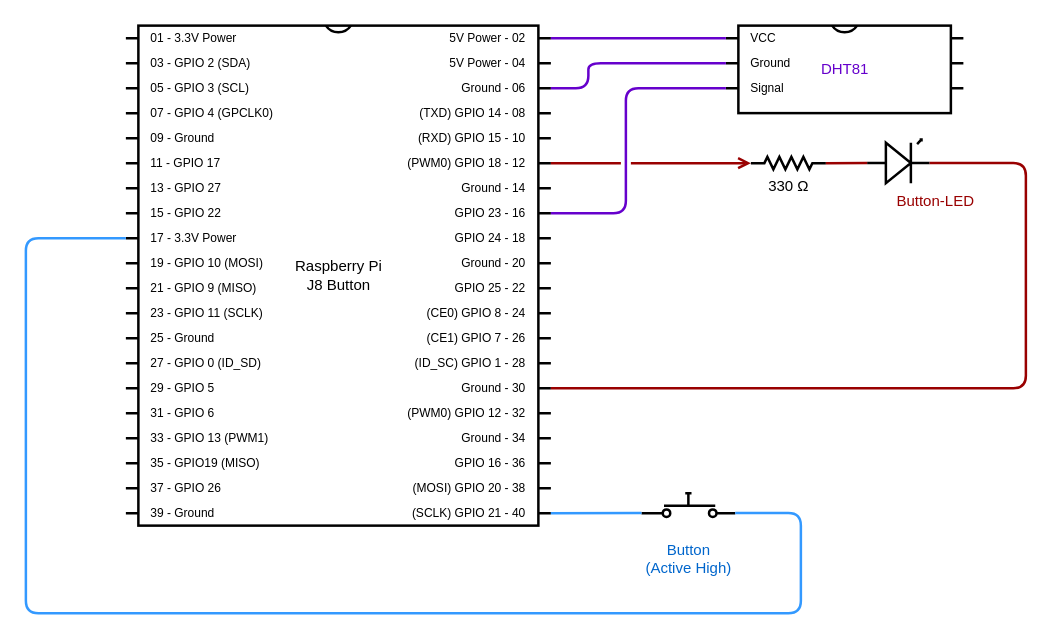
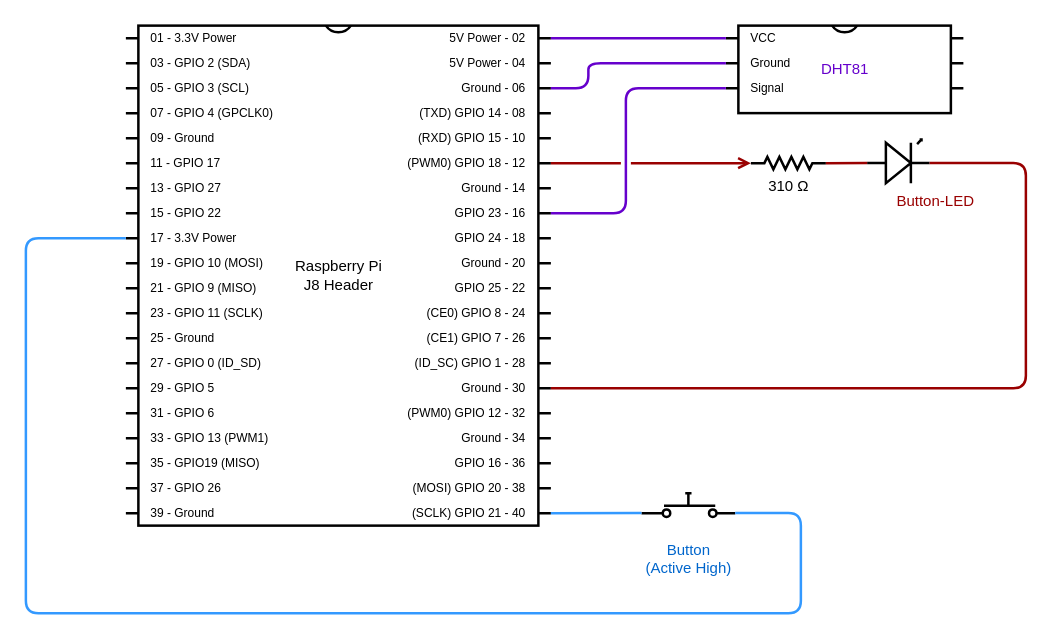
node "Raspberry Pi J8 Button": label "Raspberry Pi J8 Button" -> "Raspberry Pi J8 Header"
node "330 Ω": label "330 Ω" -> "310 Ω"
